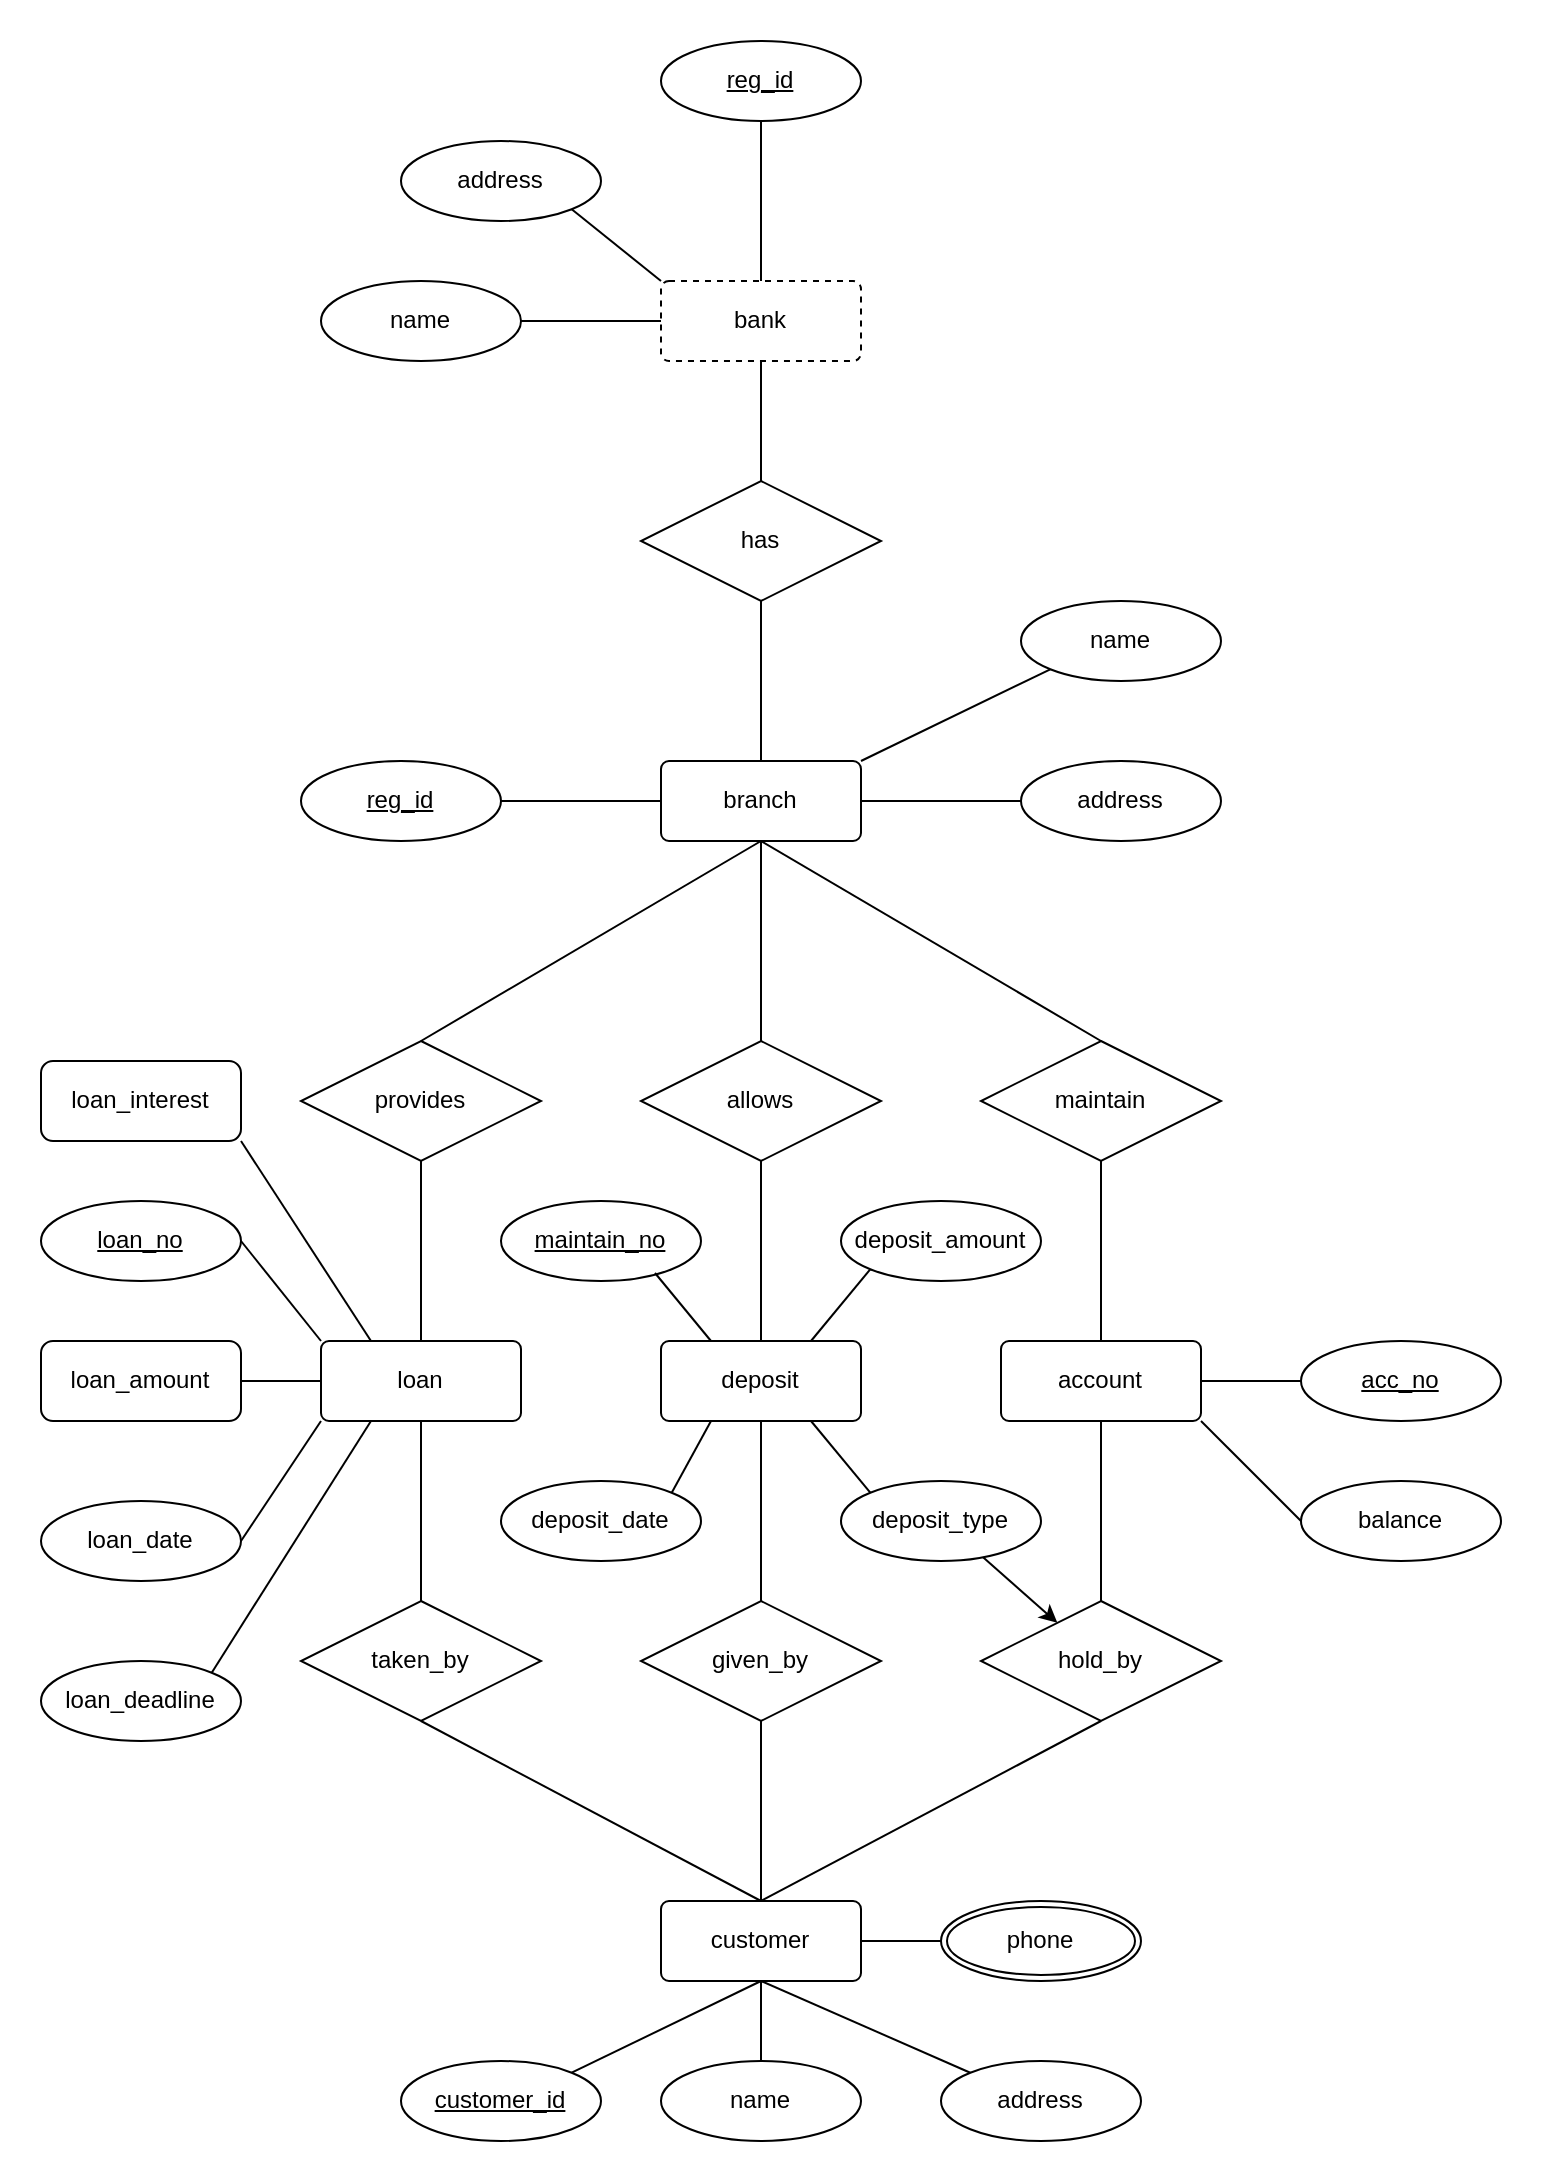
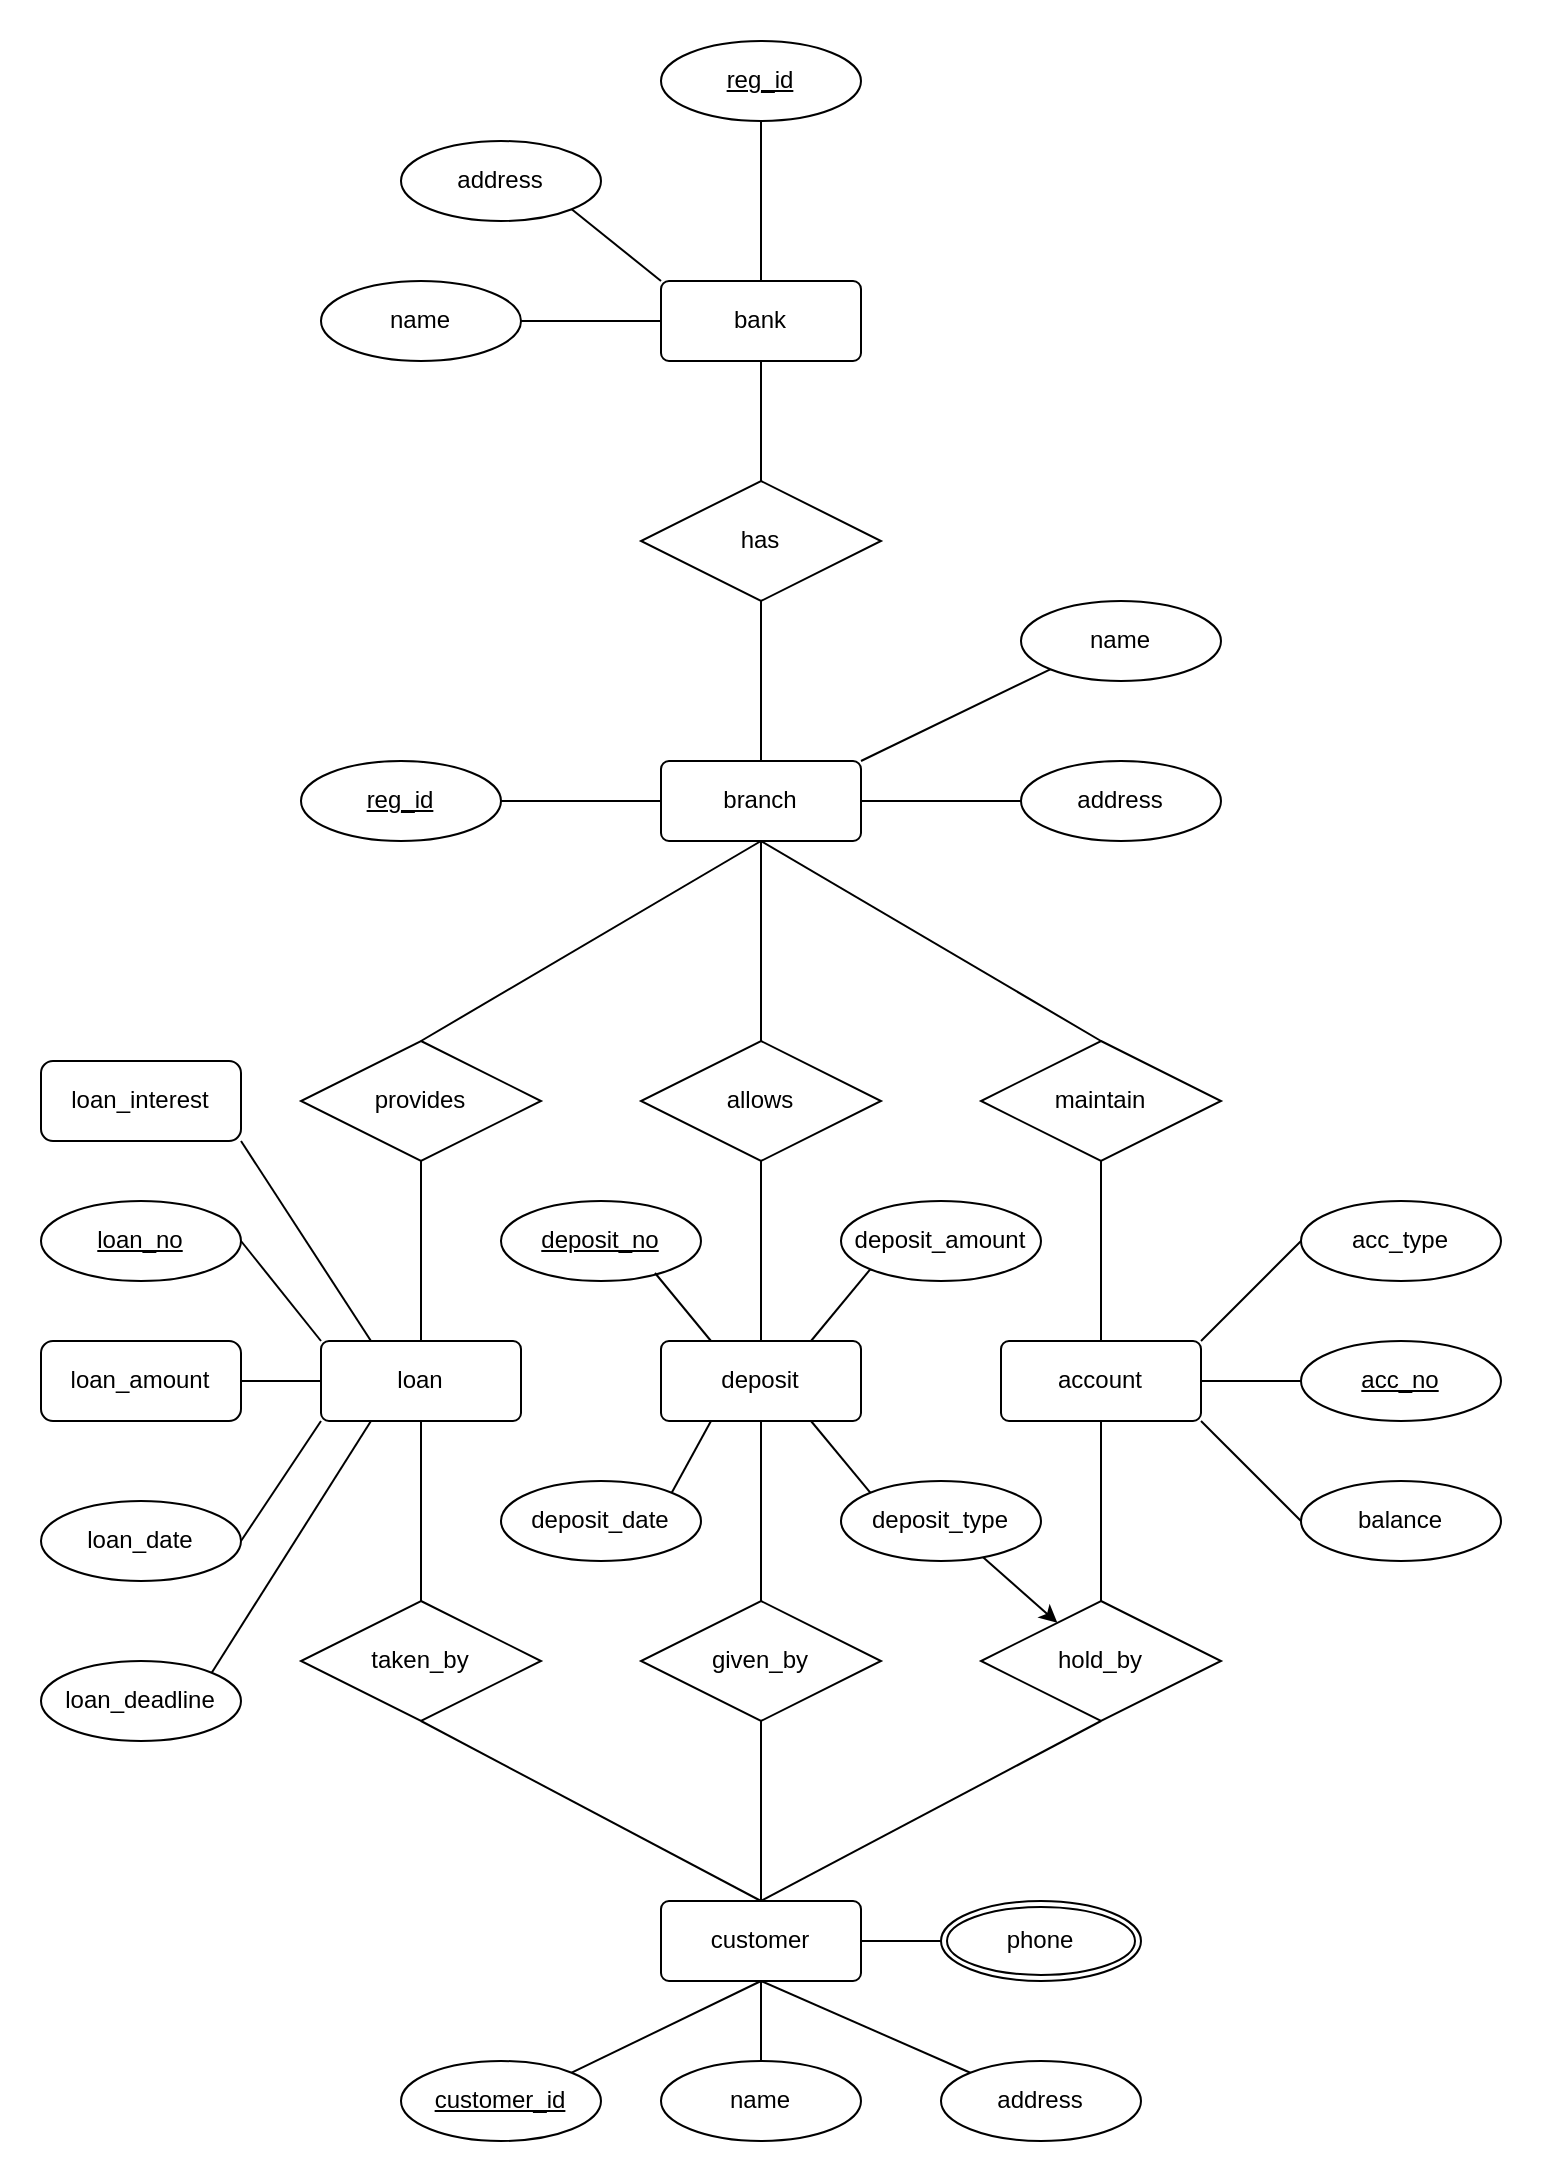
node "bank": style dashed -> solid
node "maintain_no": label "maintain_no" -> "deposit_no"
node "acc_type": added
edge "acc_type" -- "account": added
